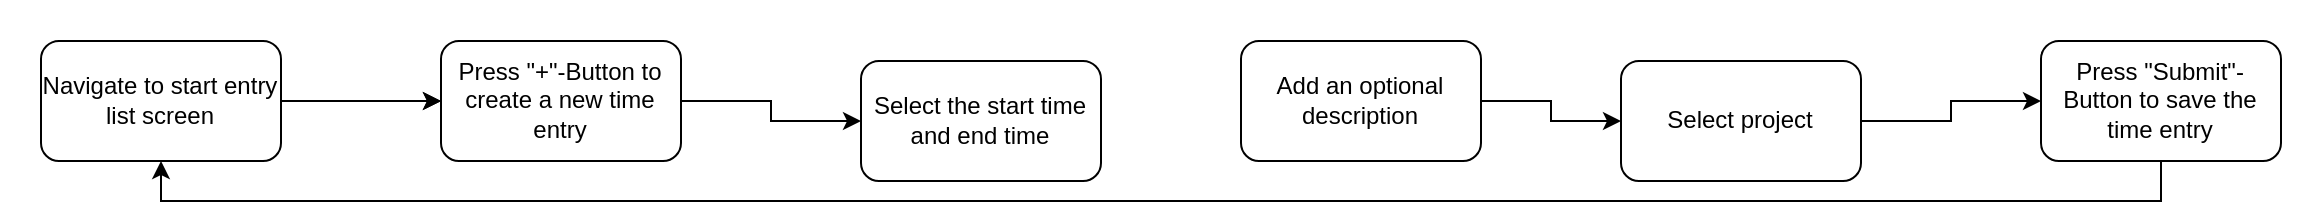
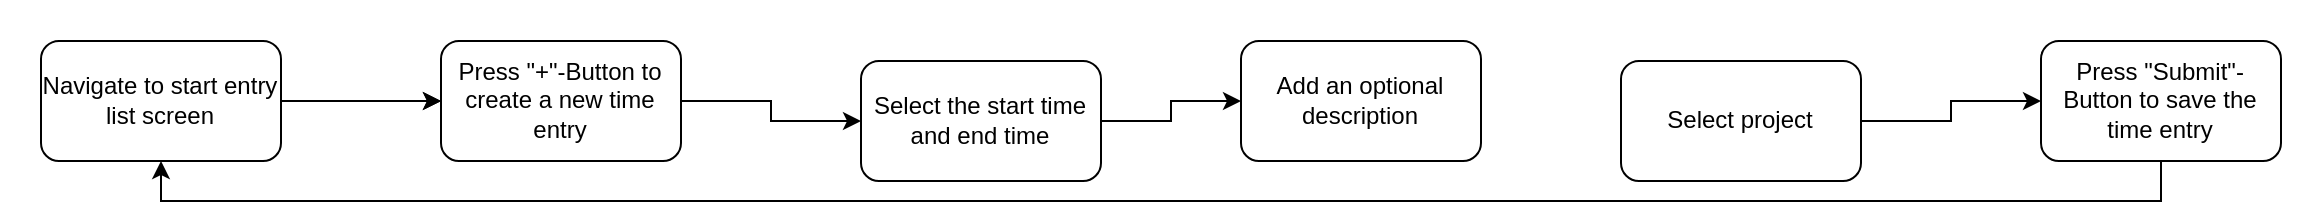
edge "Add an optional description" -> "Select project": removed
edge "Select the start time and end time" -> "Add an optional description": added
